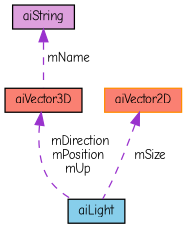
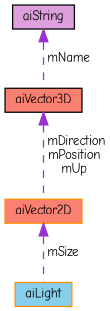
edge "aiLight" -> "aiVector3D": now "aiVector2D" -> "aiVector3D"
node "aiLight": color black -> darkorange
